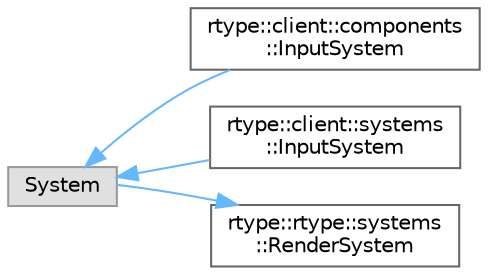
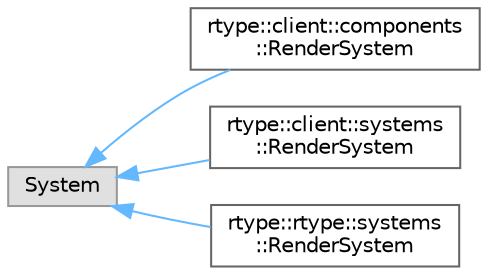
node "rtype::client::components ::InputSystem": label "rtype::client::components ::InputSystem" -> "rtype::client::components ::RenderSystem"
node "rtype::client::systems ::InputSystem": label "rtype::client::systems ::InputSystem" -> "rtype::client::systems ::RenderSystem"
edge "System" -> "rtype::rtype::systems ::RenderSystem": reversed
